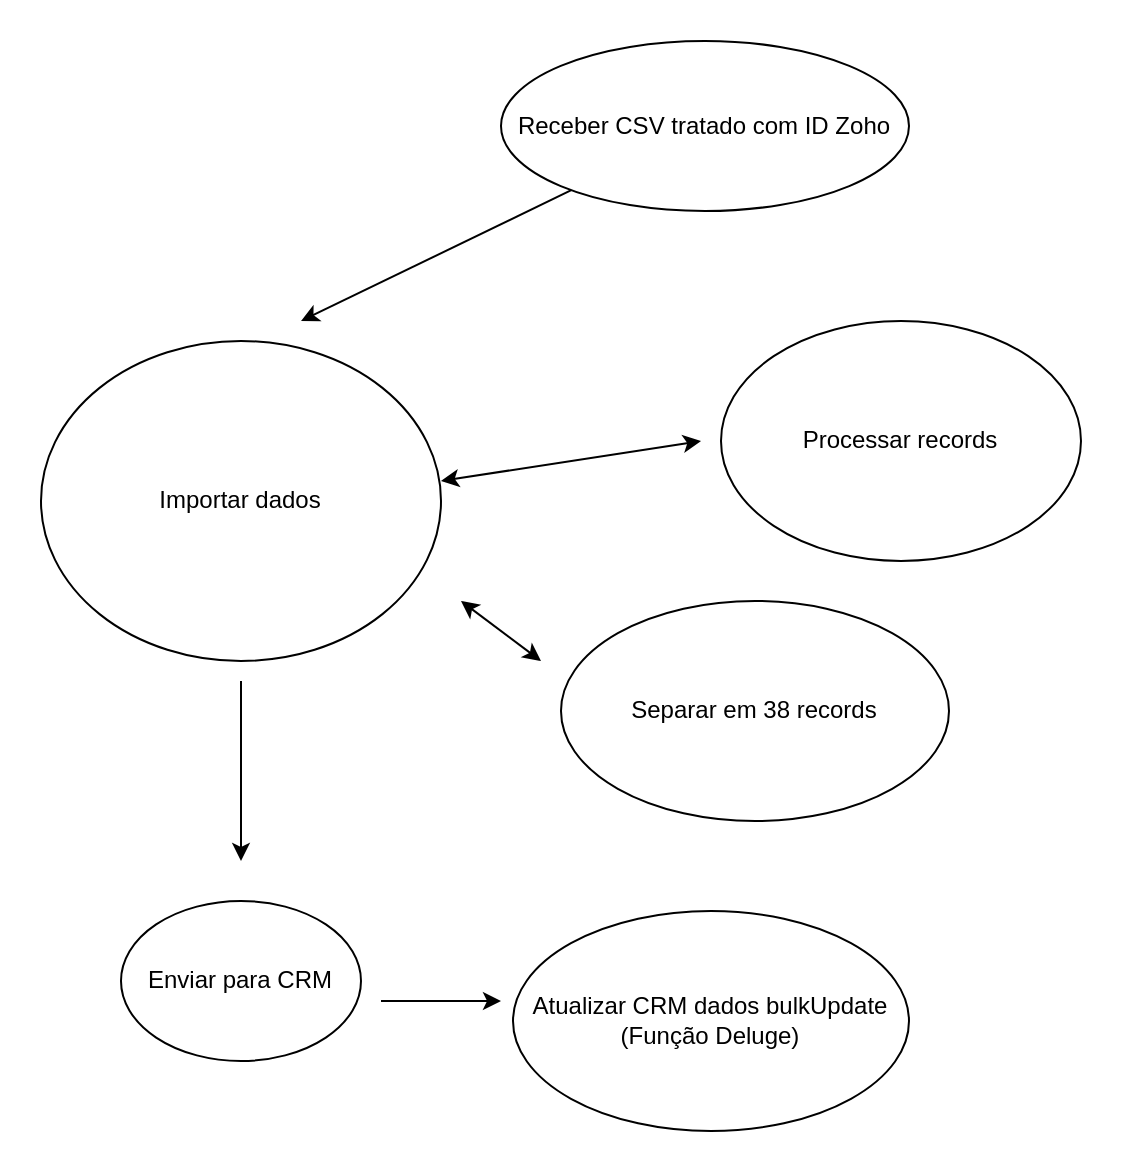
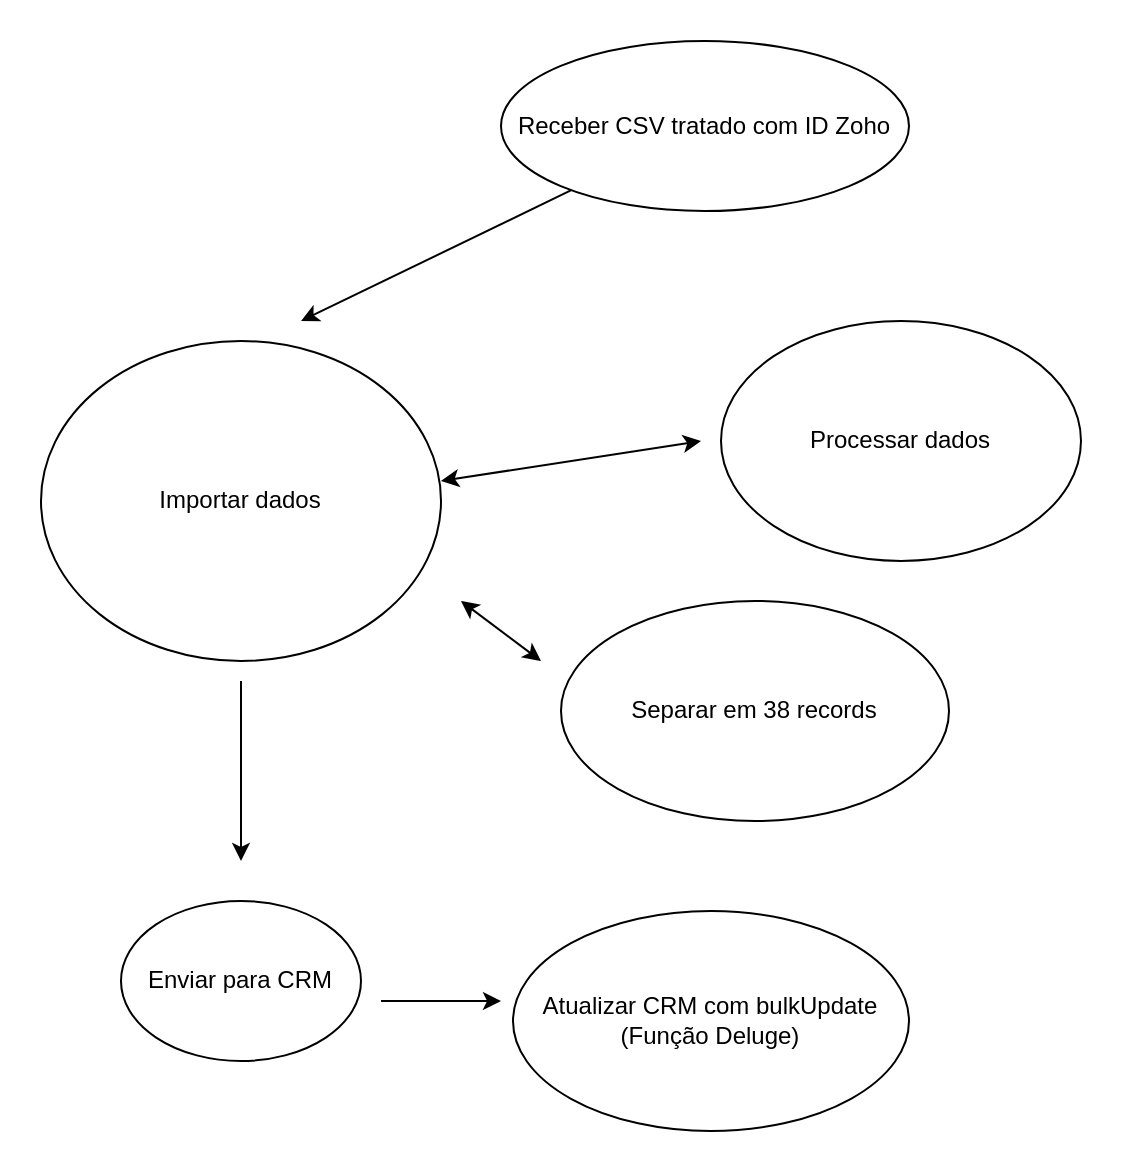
node "Processar records": label "Processar records" -> "Processar dados"
node "Atualizar CRM dados bulkUpdate (Função Deluge)": label "Atualizar CRM dados bulkUpdate (Função Deluge)" -> "Atualizar CRM com bulkUpdate (Função Deluge)"
